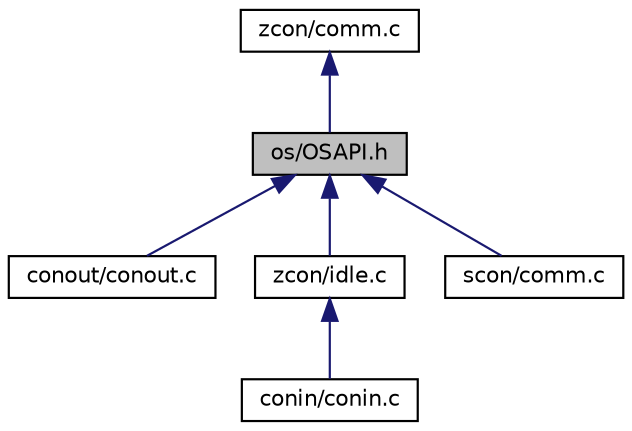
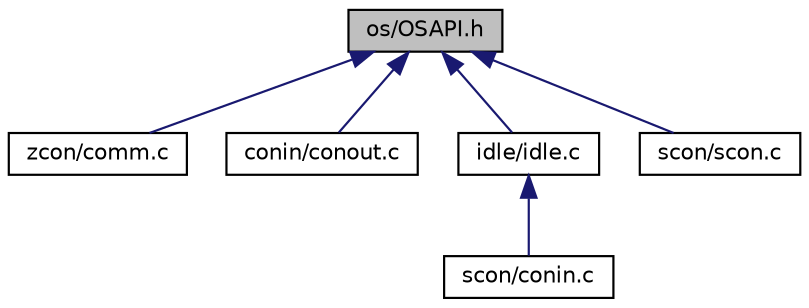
edge "os/OSAPI.h" -> "zcon/comm.c": reversed
node "conout/conout.c": label "conout/conout.c" -> "conin/conout.c"
node "zcon/idle.c": label "zcon/idle.c" -> "idle/idle.c"
node "scon/comm.c": label "scon/comm.c" -> "scon/scon.c"
node "conin/conin.c": label "conin/conin.c" -> "scon/conin.c"
